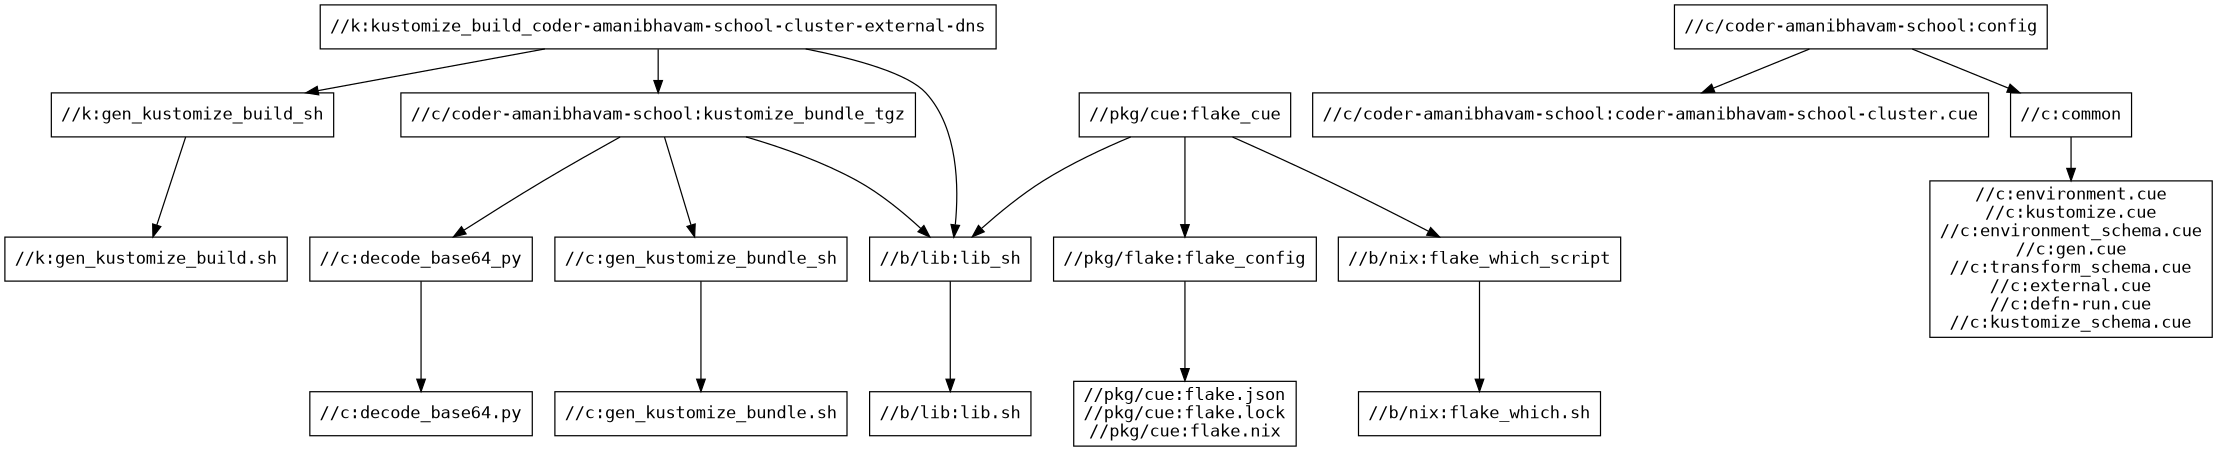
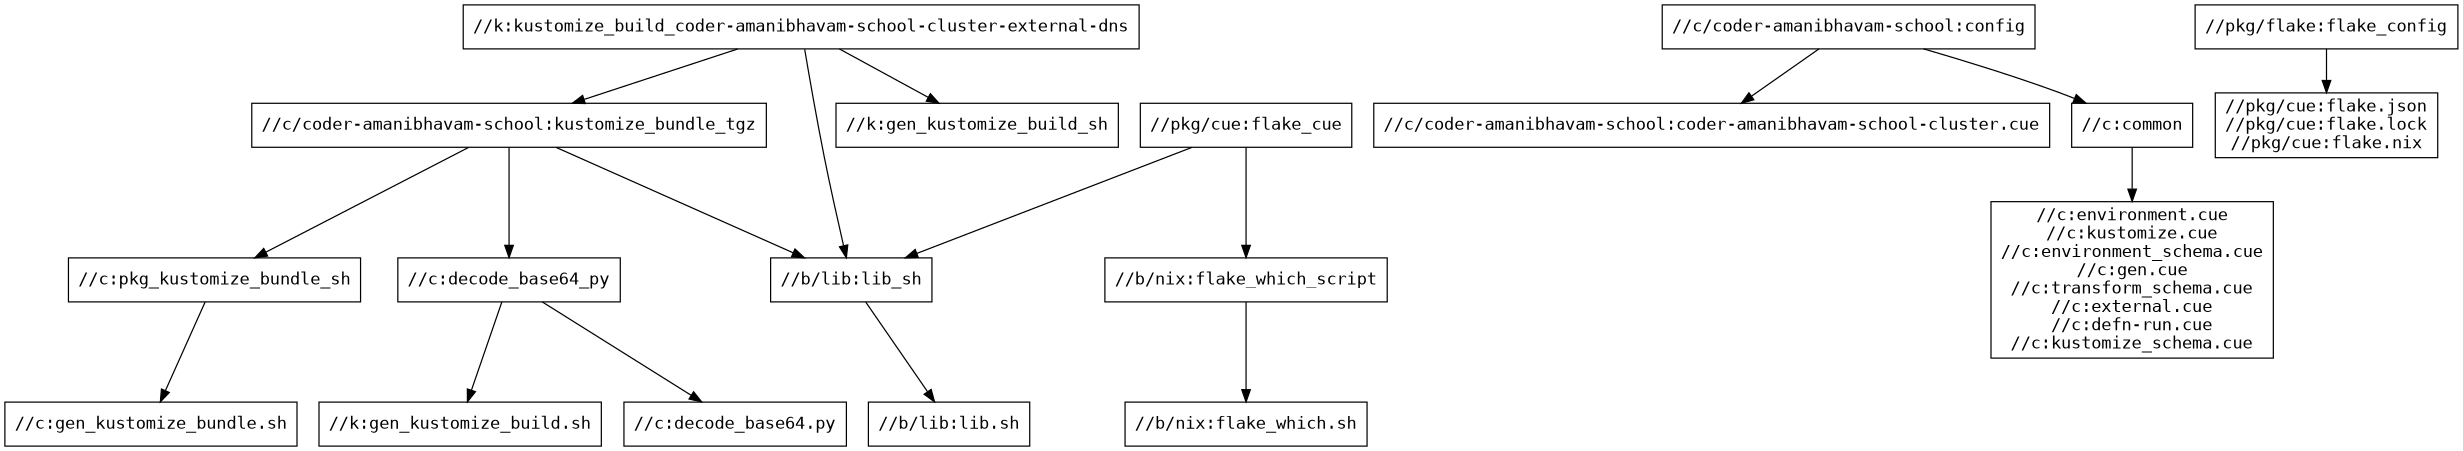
edge "//k:gen_kustomize_build_sh" -> "//k:gen_kustomize_build.sh": now "//c:decode_base64_py" -> "//k:gen_kustomize_build.sh"
edge "//pkg/cue:flake_cue" -> "//pkg/flake:flake_config": removed
node "//c:gen_kustomize_bundle_sh": label "//c:gen_kustomize_bundle_sh" -> "//c:pkg_kustomize_bundle_sh"
